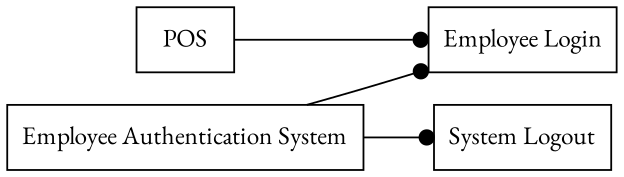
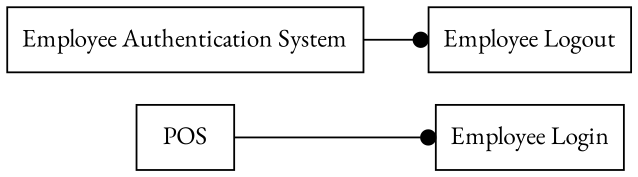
edge "Employee Authentication System" -> "Employee Login": removed
node "System Logout": label "System Logout" -> "Employee Logout"
